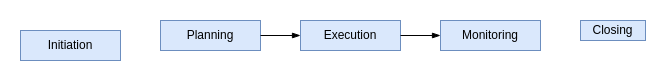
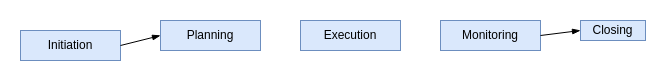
edge "Monitoring" -> "Closing": added
edge "Planning" -> "Execution": removed
edge "Execution" -> "Monitoring": removed
edge "Initiation" -> "Planning": added
